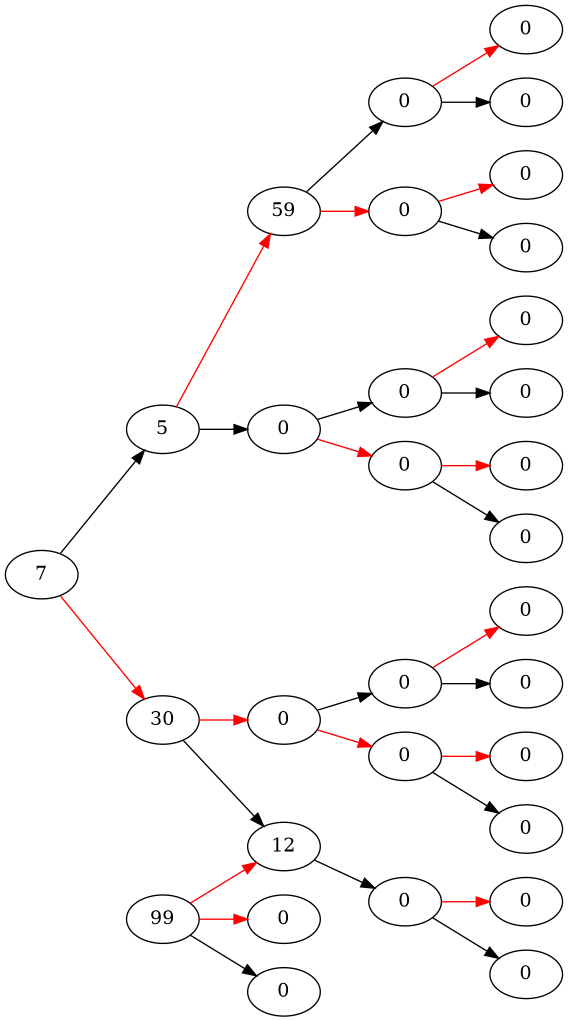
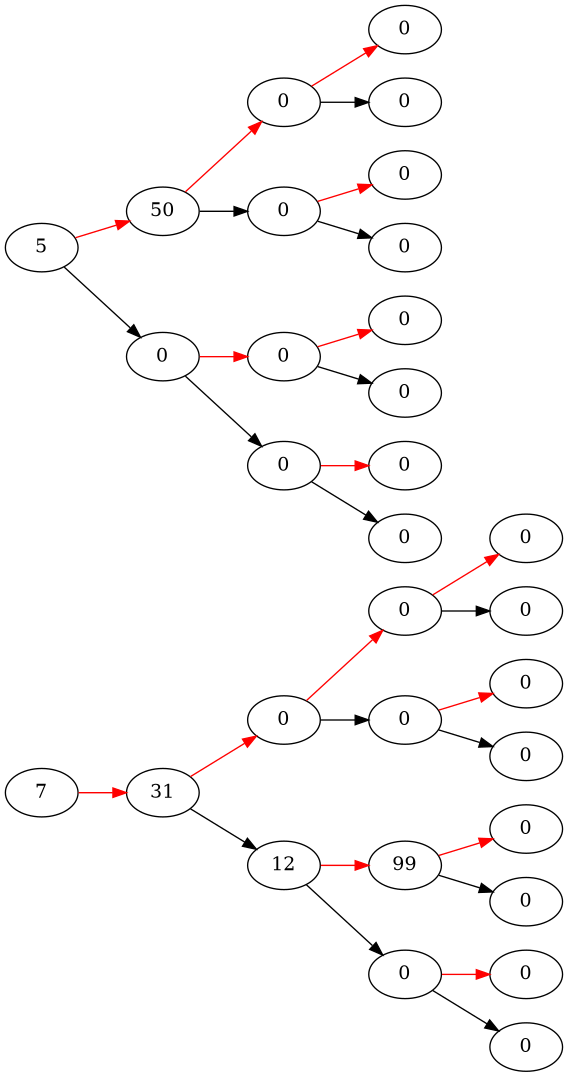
node "59": label "59" -> "50"
edge "7" -> "5": removed
node "30": label "30" -> "31"
edge "99" -> "12": reversed
